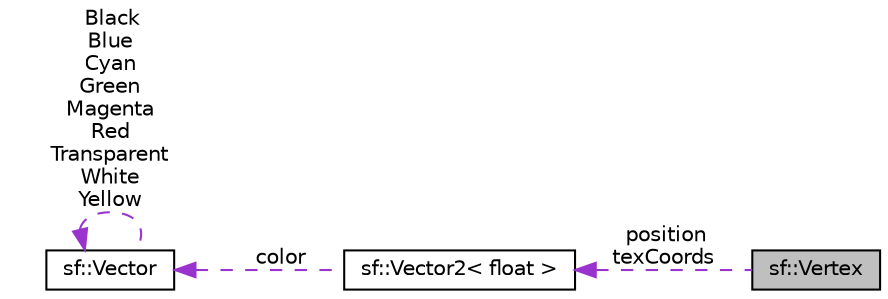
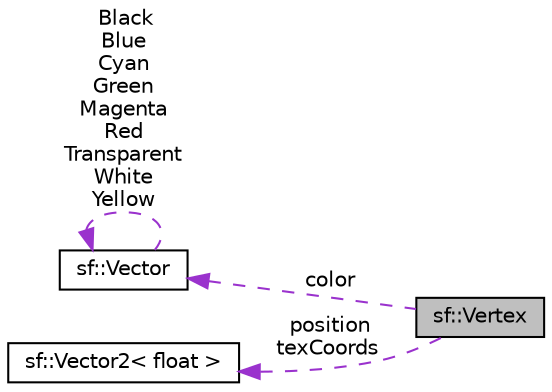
edge "sf::Vector2< float >" -> "sf::Vector": now "sf::Vertex" -> "sf::Vector"
